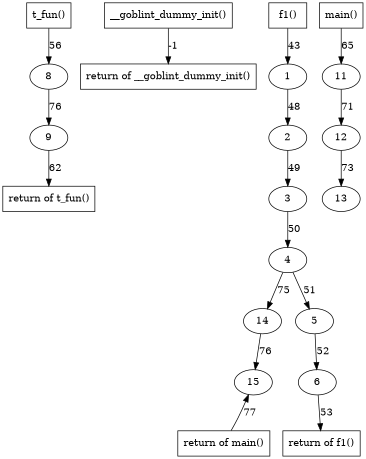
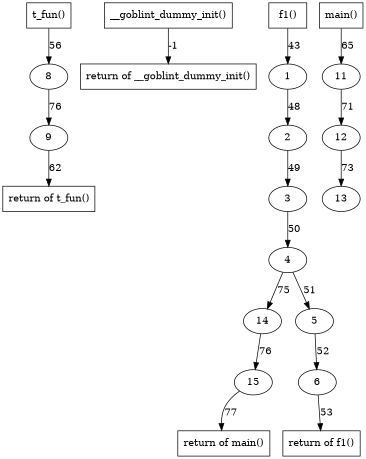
edge "return of main()" -> "15": reversed
